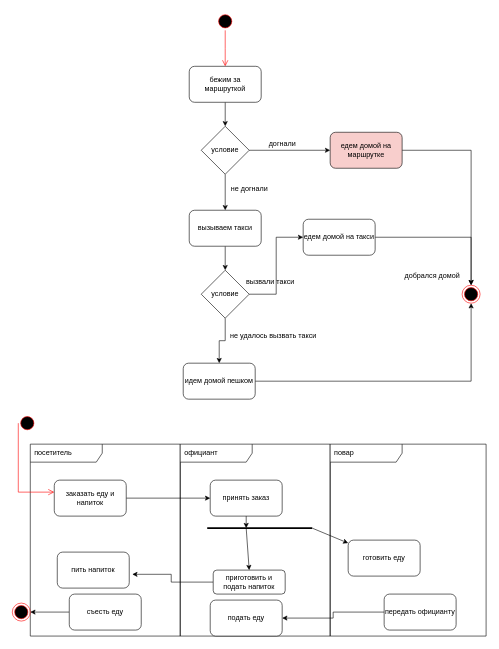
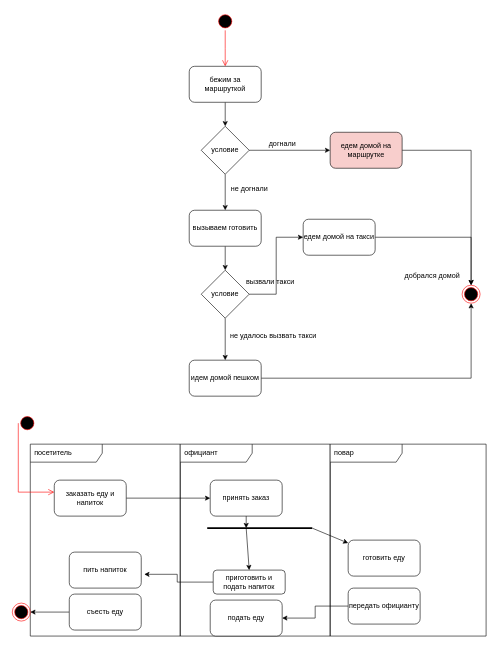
node "вызываем такси": label "вызываем такси" -> "вызываем готовить"
node "идем домой пешком": moved (219, 381) -> (225, 378)
node "пить напиток": moved (93, 570) -> (105, 570)
node "передать официанту": moved (420, 612) -> (384, 606)
